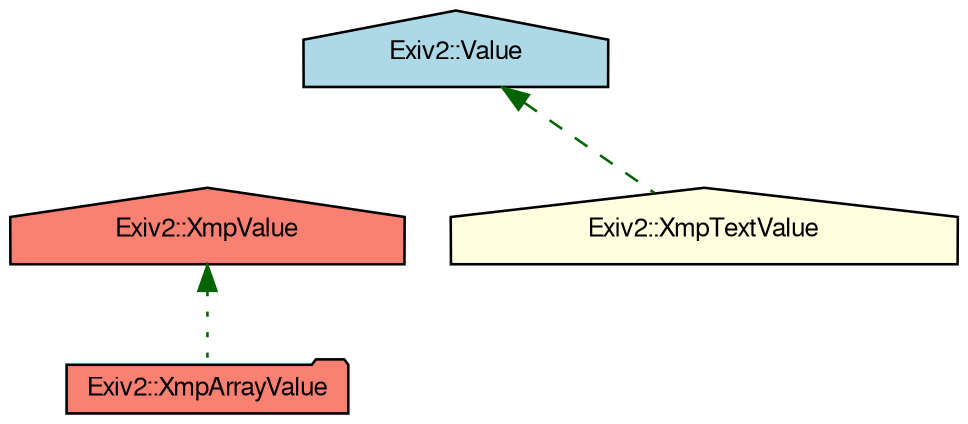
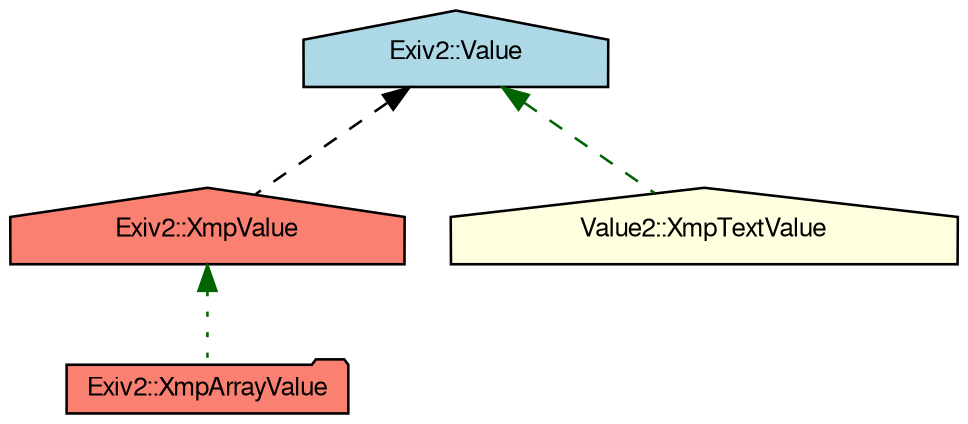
edge "Exiv2::XmpValue" -> "Exiv2::Value": added
node "Exiv2::XmpTextValue": label "Exiv2::XmpTextValue" -> "Value2::XmpTextValue"
